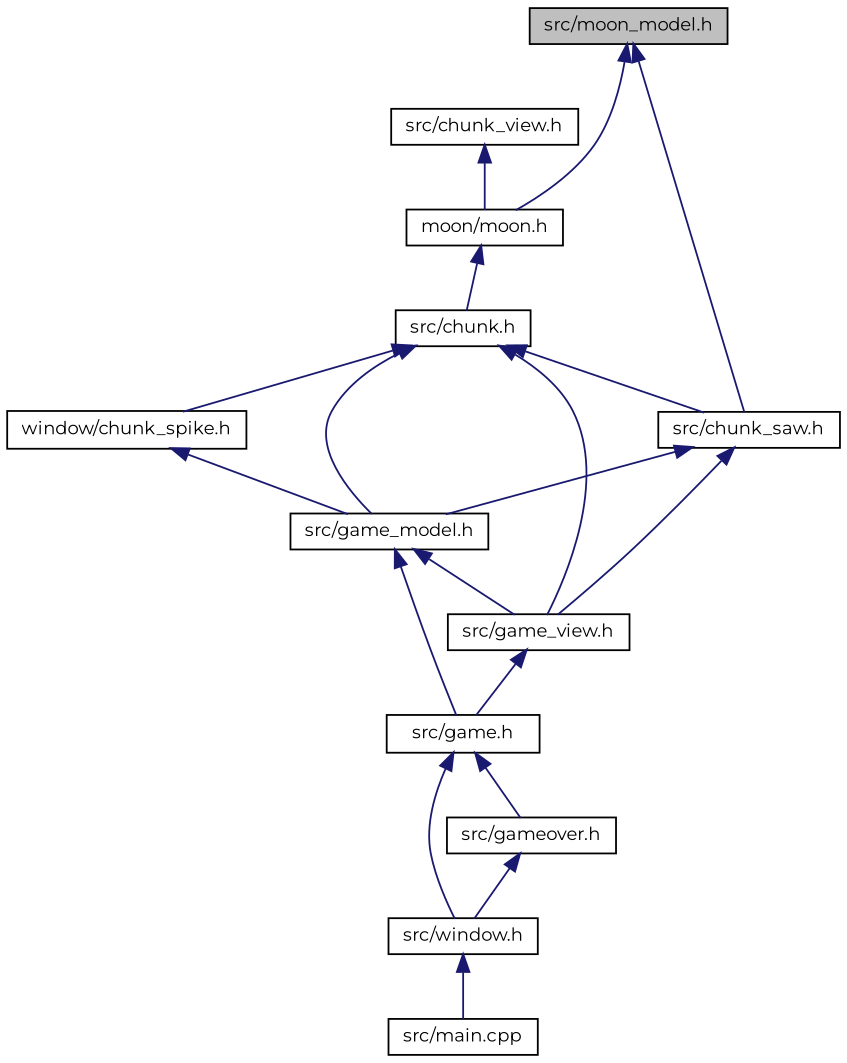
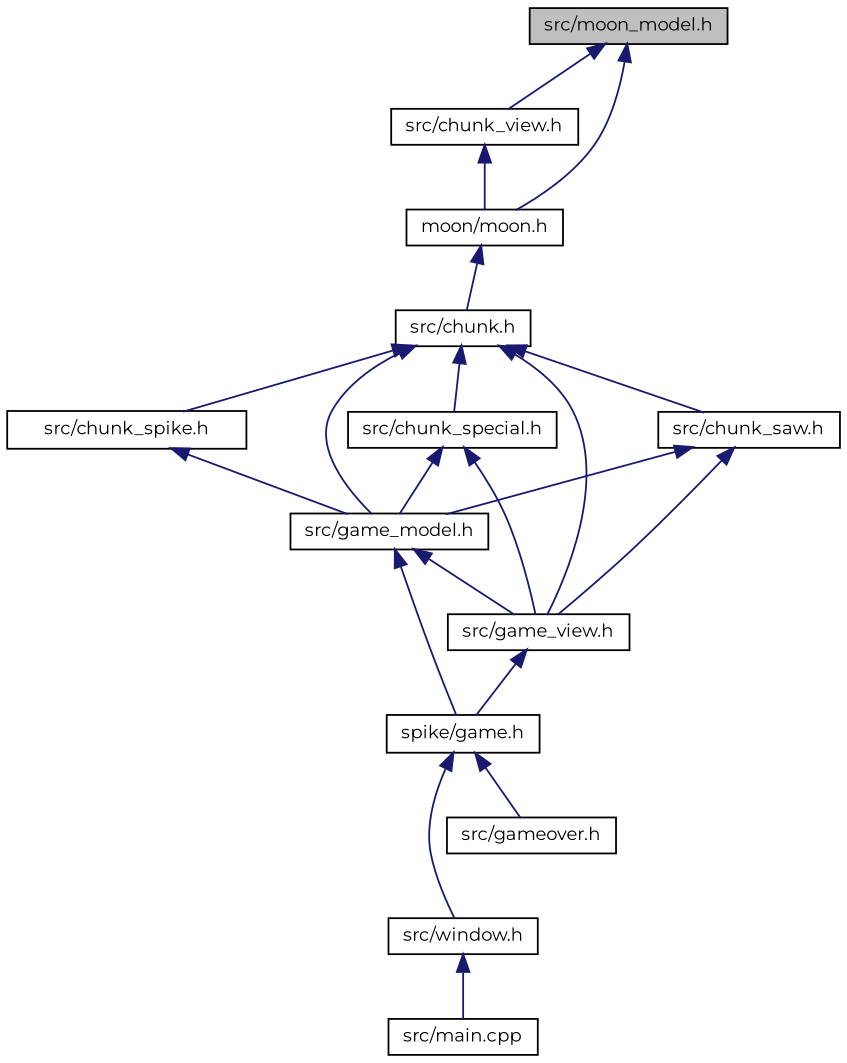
edge "src/chunk_saw.h" -> "src/moon_model.h": now "src/chunk_view.h" -> "src/moon_model.h"
node "window/chunk_spike.h": label "window/chunk_spike.h" -> "src/chunk_spike.h"
node "src/chunk_special.h": added
node "src/game.h": label "src/game.h" -> "spike/game.h"
edge "src/window.h" -> "src/gameover.h": removed
